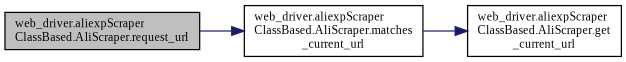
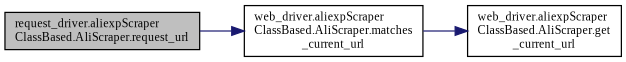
node "web_driver.aliexpScraper ClassBased.AliScraper.request_url": label "web_driver.aliexpScraper ClassBased.AliScraper.request_url" -> "request_driver.aliexpScraper ClassBased.AliScraper.request_url"
